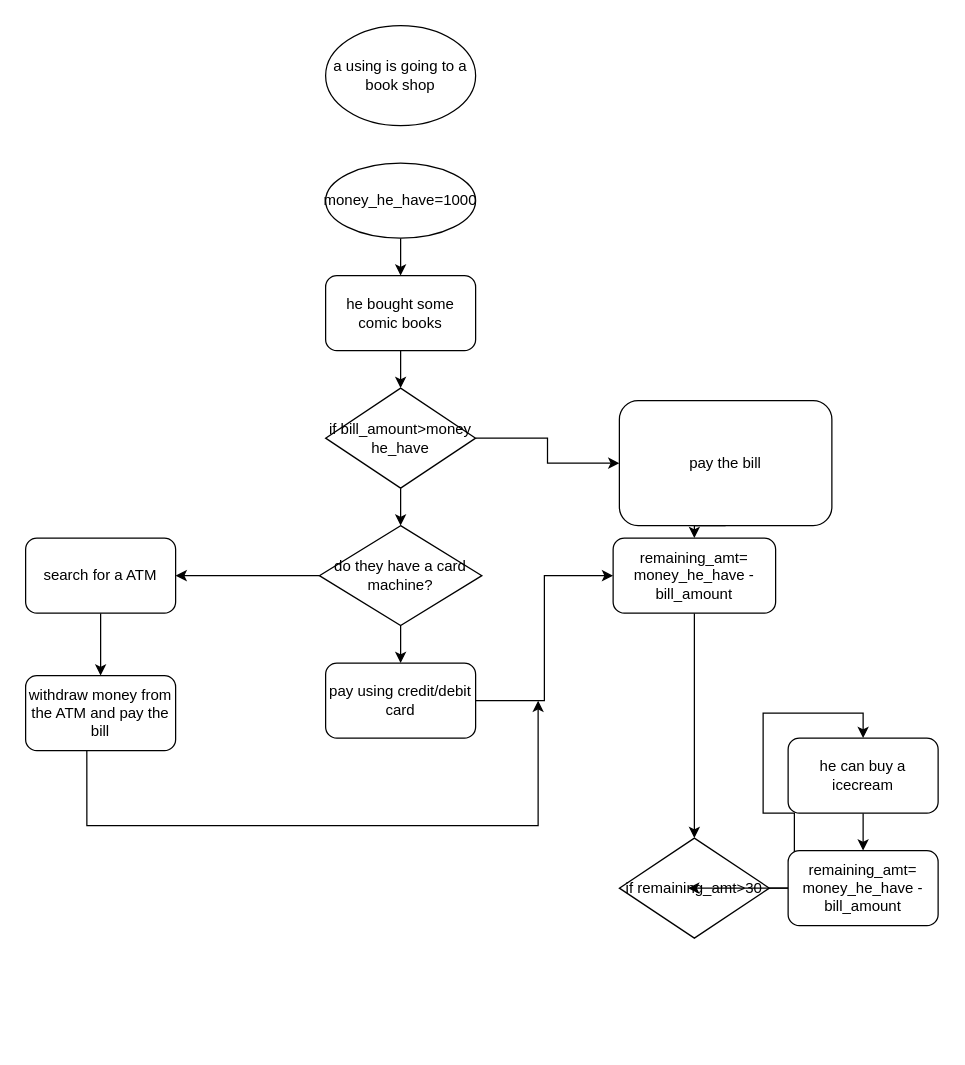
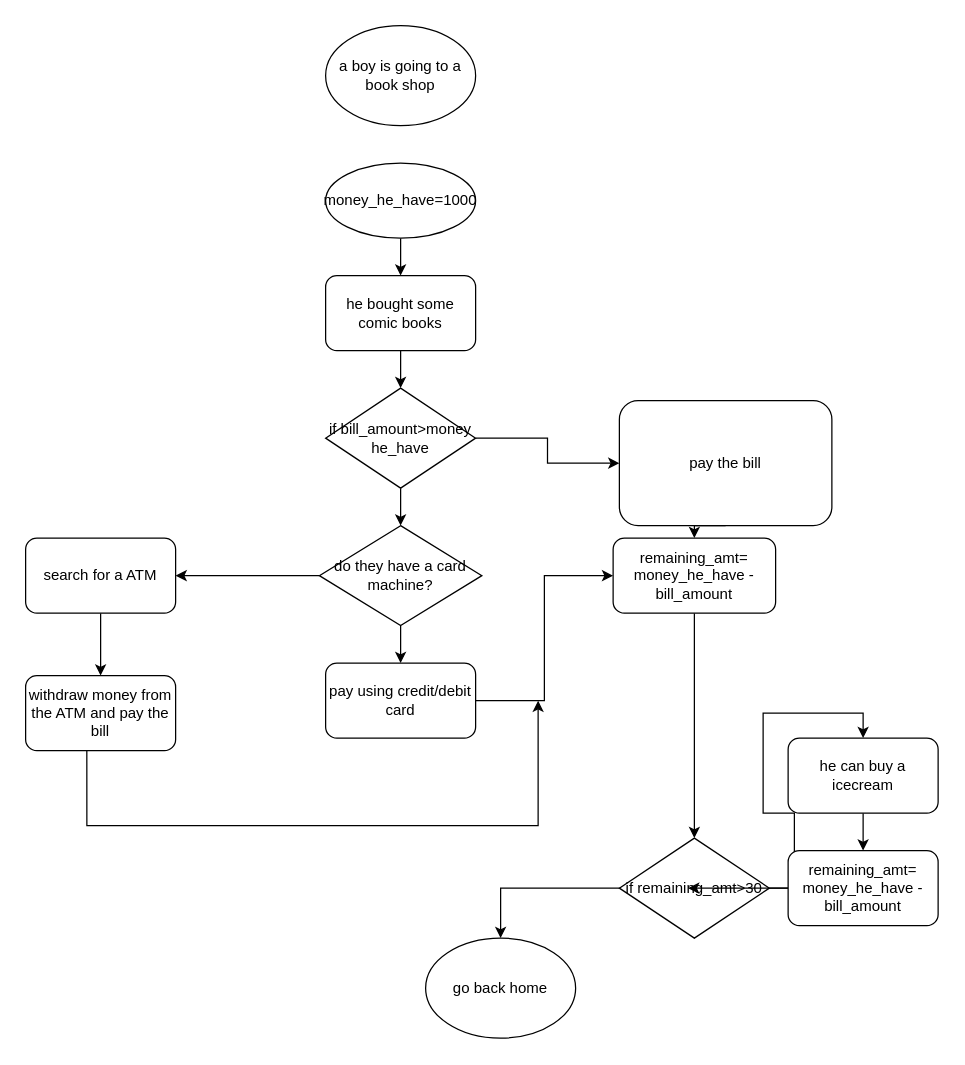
node "a using is going to a book shop": label "a using is going to a book shop" -> "a boy is going to a book shop"
edge "if remaining_amt>30" -> "go back home": added
node "go back home": added
